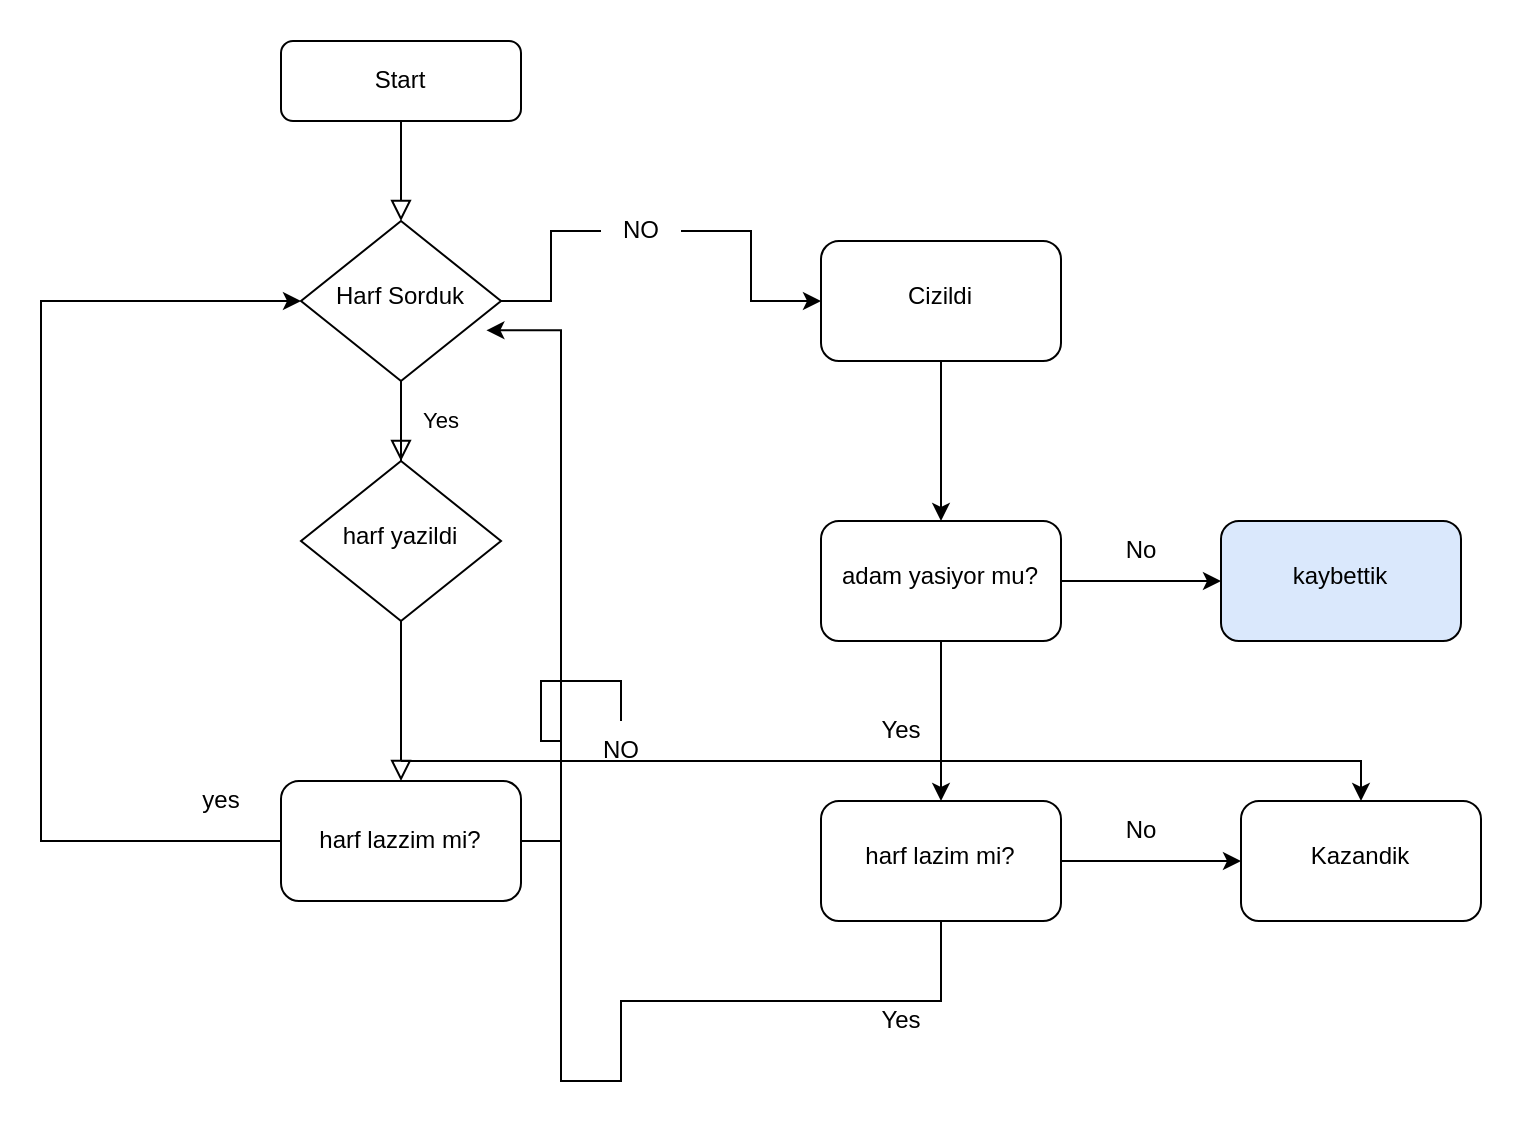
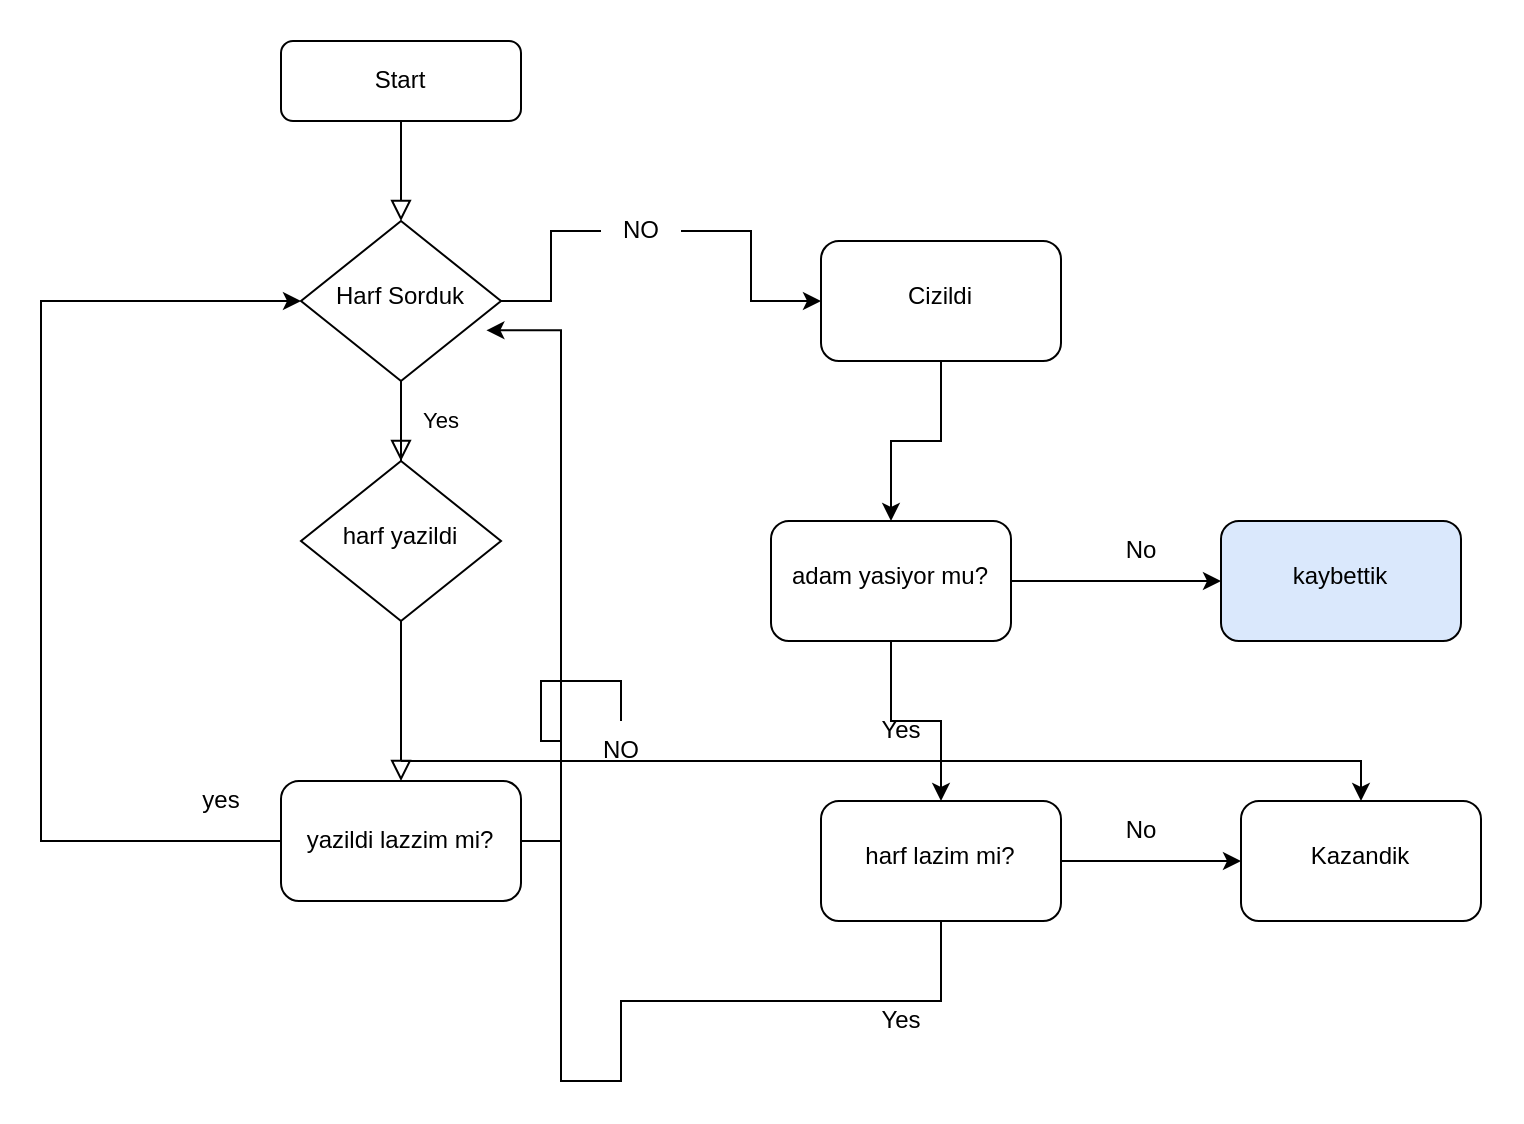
node "adam yasiyor mu?": moved (941, 581) -> (891, 581)
node "harf lazzim mi?": label "harf lazzim mi?" -> "yazildi lazzim mi?"
